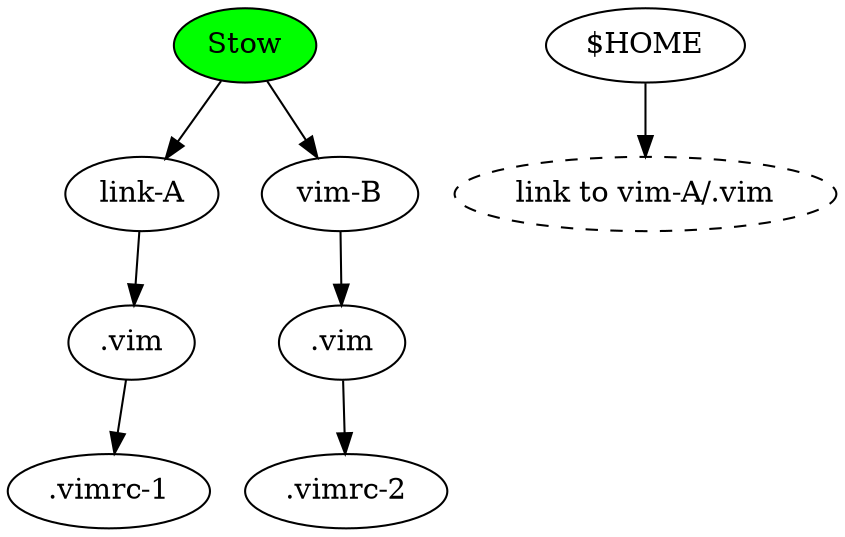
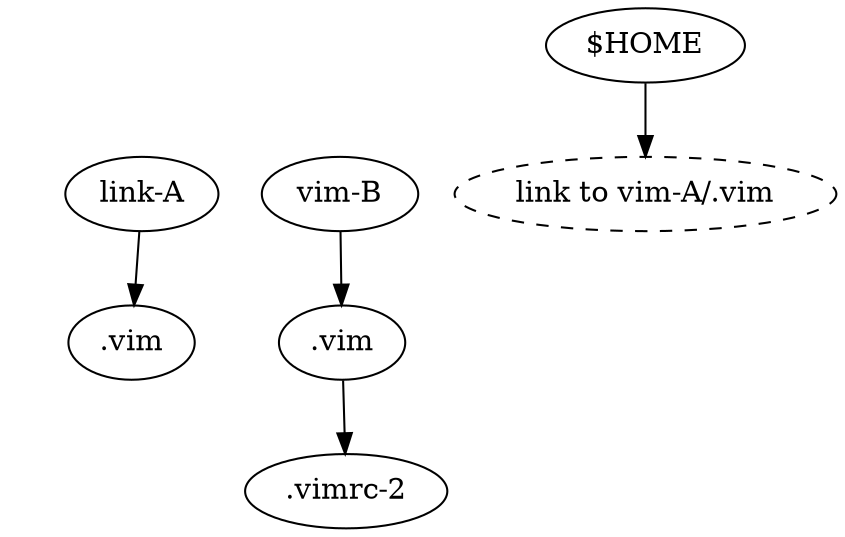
node "Stow": removed
node ".vimrc-1": removed
